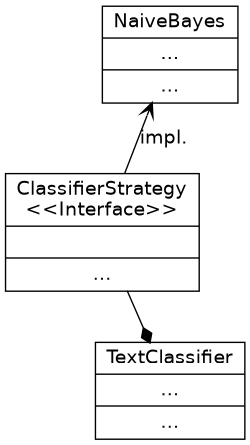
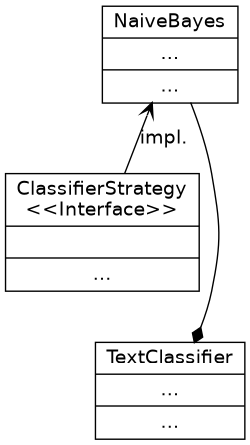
edge "ClassifierStrategy" -> "TextClassifier": now "NaiveBayes" -> "TextClassifier"
